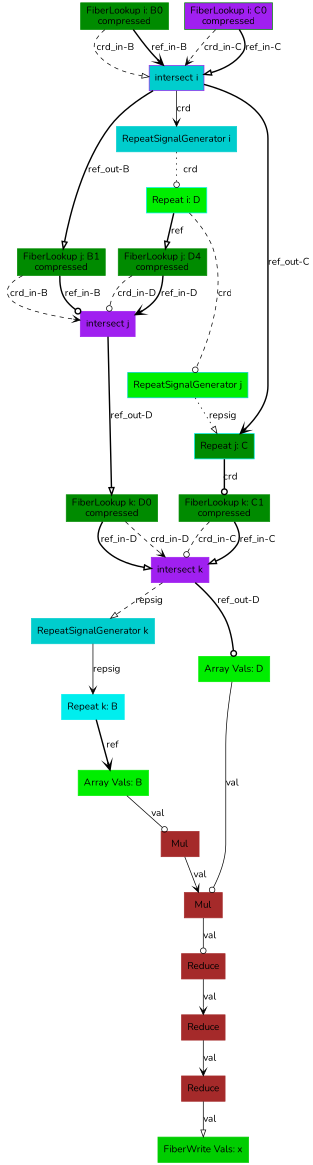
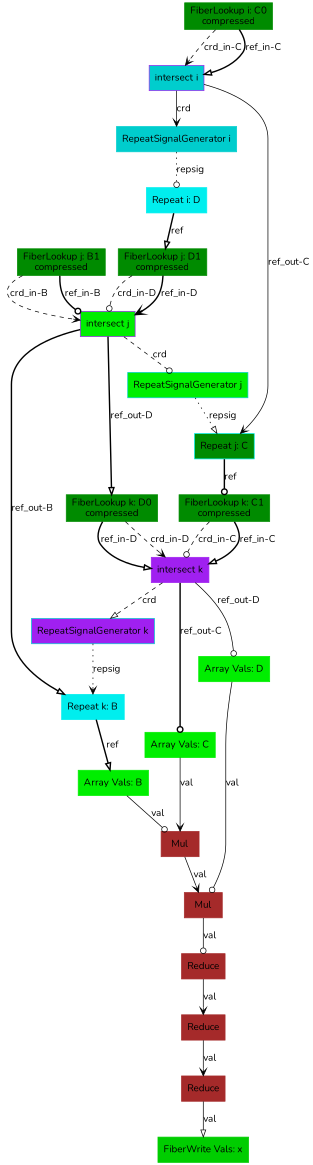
node "FiberLookup i: B0 compressed": removed
node "FiberLookup i: C0 compressed": fillcolor purple -> green4
edge "intersect i" -> "FiberLookup j: B1 compressed": removed, label "ref_out-B"
edge "RepeatSignalGenerator i" -> "Repeat i: D": label "crd" -> "repsig"
node "Repeat i: D": fillcolor green2 -> cyan2
edge "intersect i" -> "Repeat j: C": style bold -> solid
node "FiberLookup j: D4 compressed": label "FiberLookup j: D4 compressed" -> "FiberLookup j: D1 compressed"
edge "Repeat i: D" -> "RepeatSignalGenerator j": now "intersect j" -> "RepeatSignalGenerator j"
node "intersect j": fillcolor purple -> green2
edge "Repeat j: C" -> "FiberLookup k: C1 compressed": label "crd" -> "ref"
edge "intersect j" -> "Repeat k: B": added, label "ref_out-B"
edge "intersect k" -> "RepeatSignalGenerator k": label "repsig" -> "crd"
edge "intersect k" -> "Array Vals: D": style bold -> solid
node "RepeatSignalGenerator k": fillcolor cyan3 -> purple
edge "RepeatSignalGenerator k" -> "Repeat k: B": style solid -> dotted
edge "Repeat k: B" -> "Array Vals: B": arrowhead vee -> onormal
node "Array Vals: C": added
